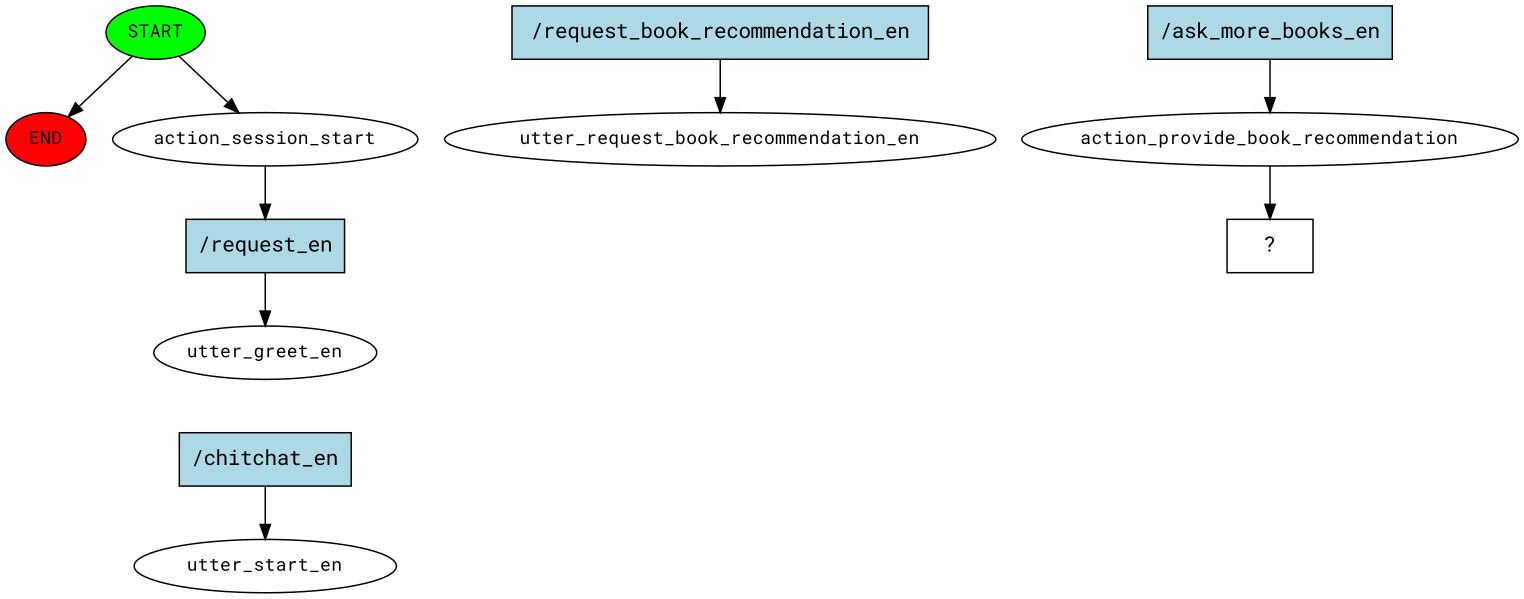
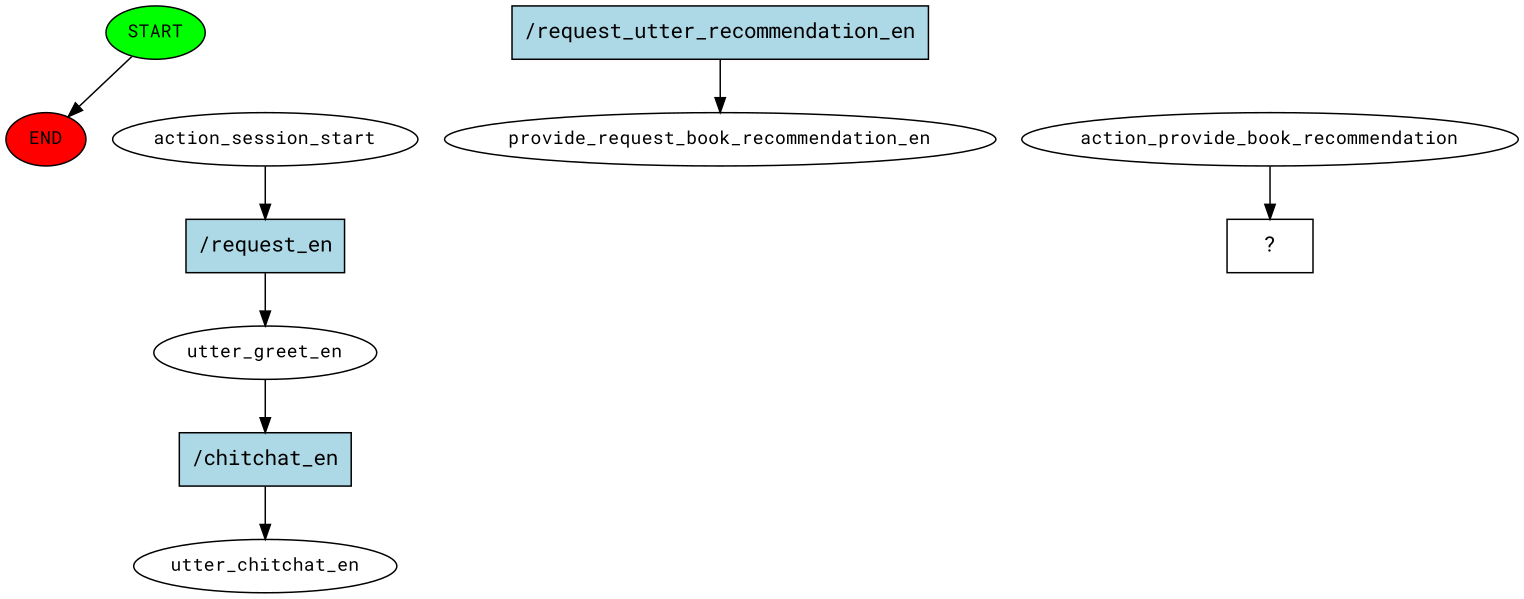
node "/request_book_recommendation_en": label "/request_book_recommendation_en" -> "/request_utter_recommendation_en"
node "/ask_more_books_en": removed
edge "START" -> "action_session_start": removed
node "utter_request_book_recommendation_en": label "utter_request_book_recommendation_en" -> "provide_request_book_recommendation_en"
edge "utter_greet_en" -> "/chitchat_en": added
node "utter_start_en": label "utter_start_en" -> "utter_chitchat_en"
